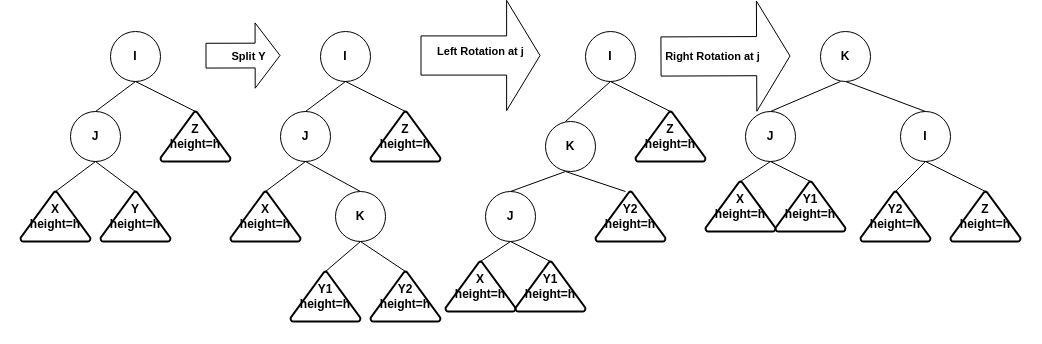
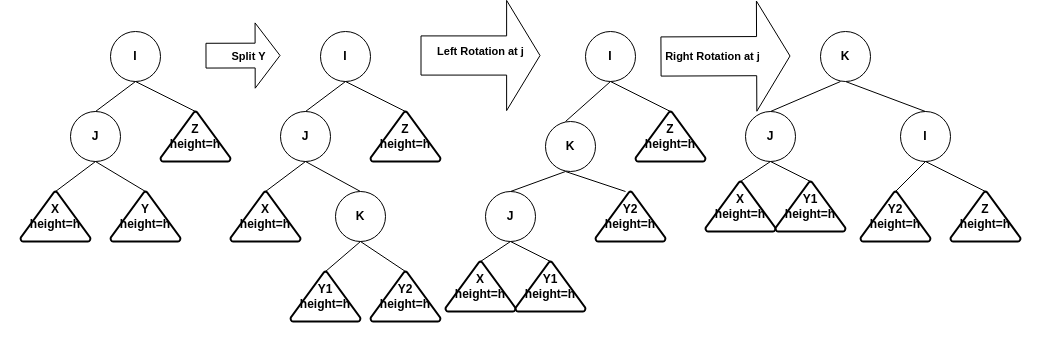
node "Y height=h": moved (136, 217) -> (146, 217)
